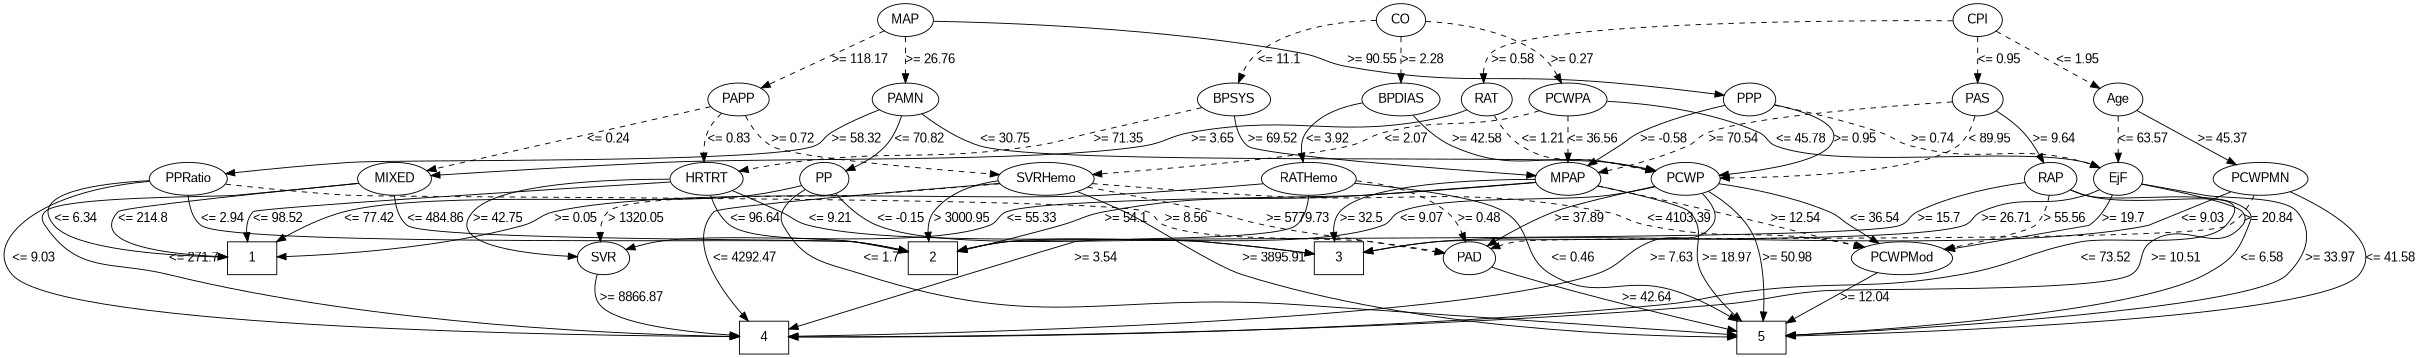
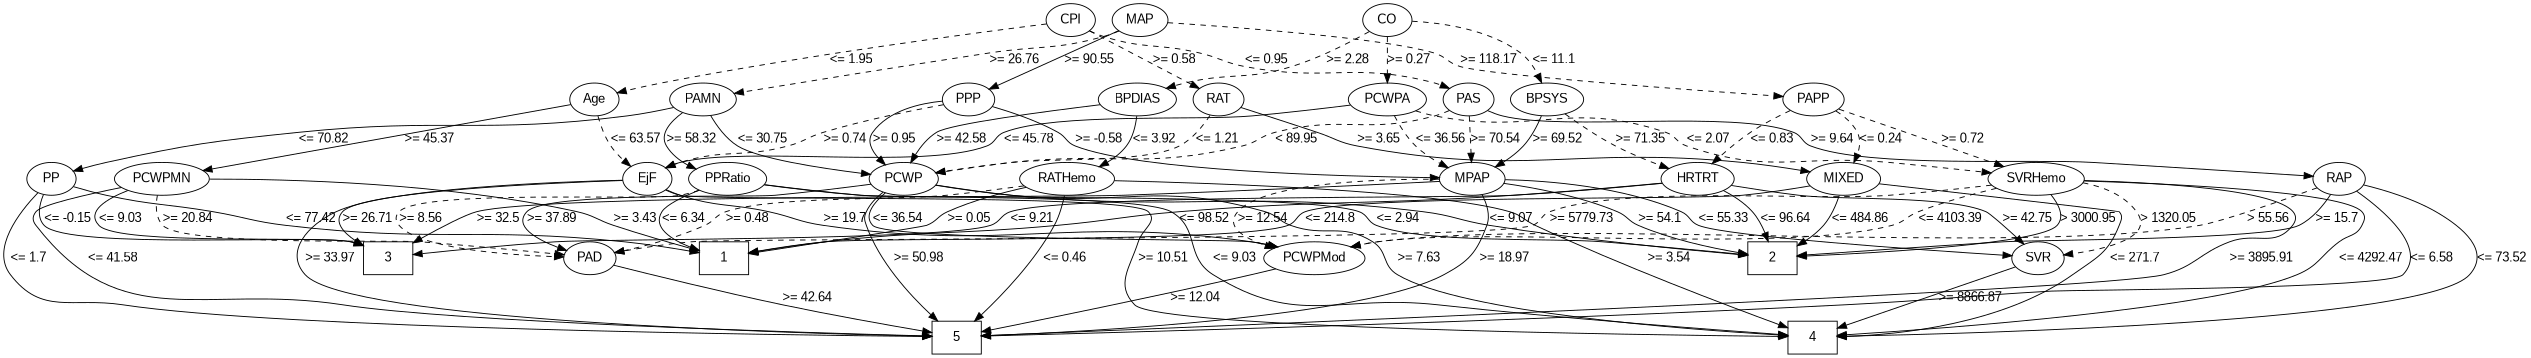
edge "PCWPMN" -> "1": added, label ">= 3.43"
